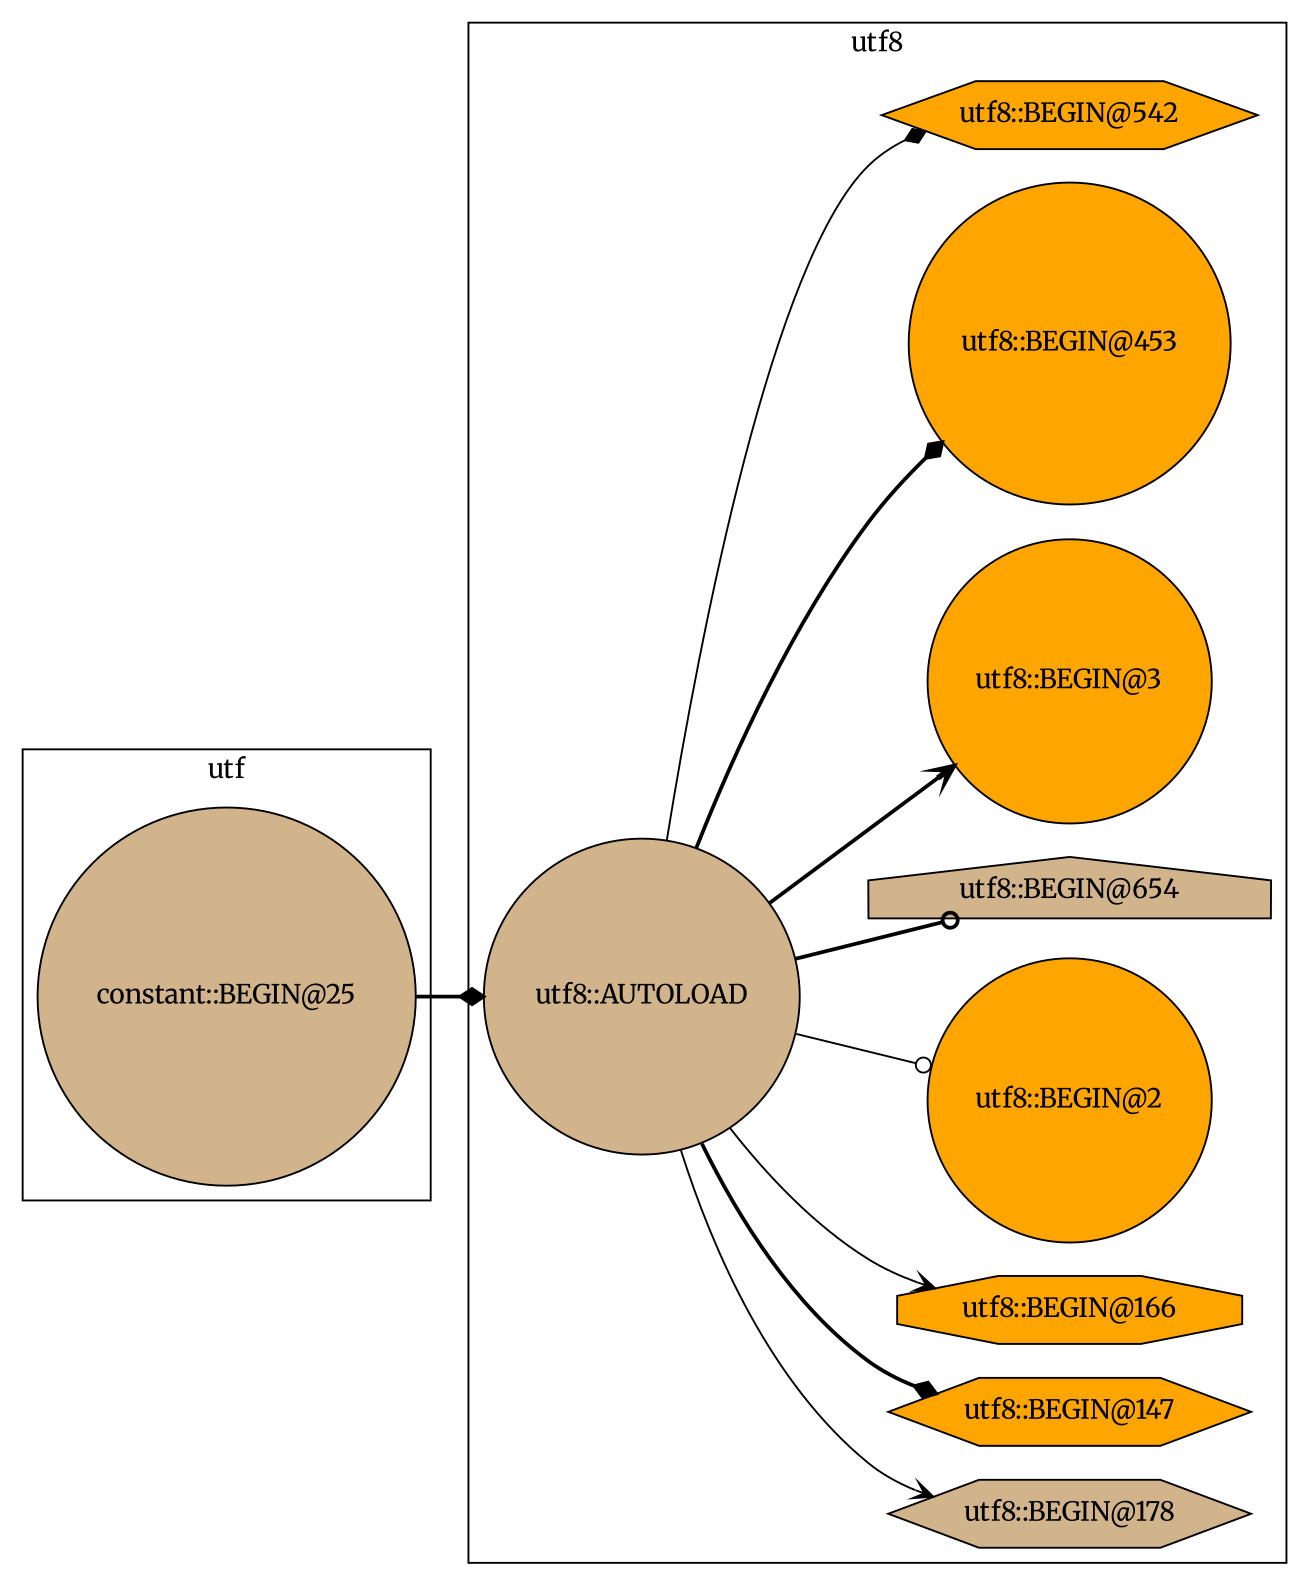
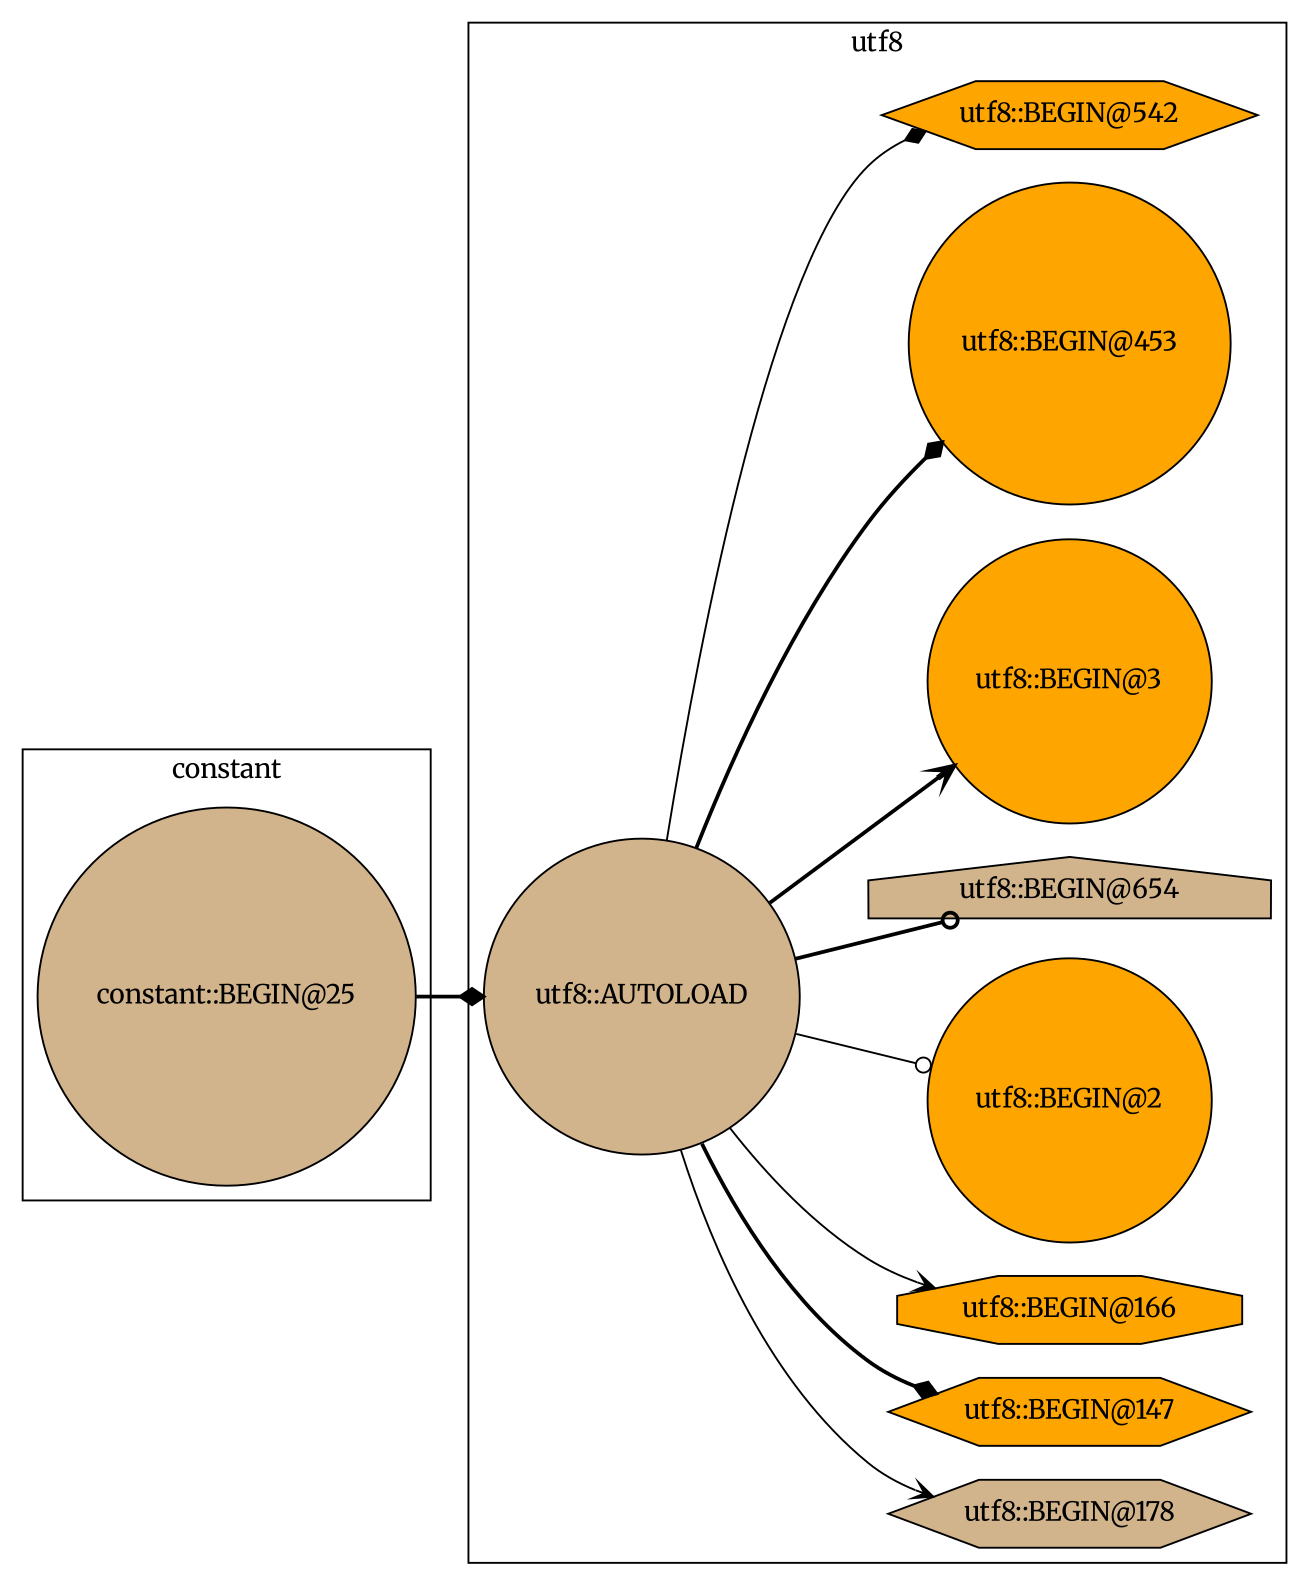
cluster "utf": label "utf" -> "constant"
